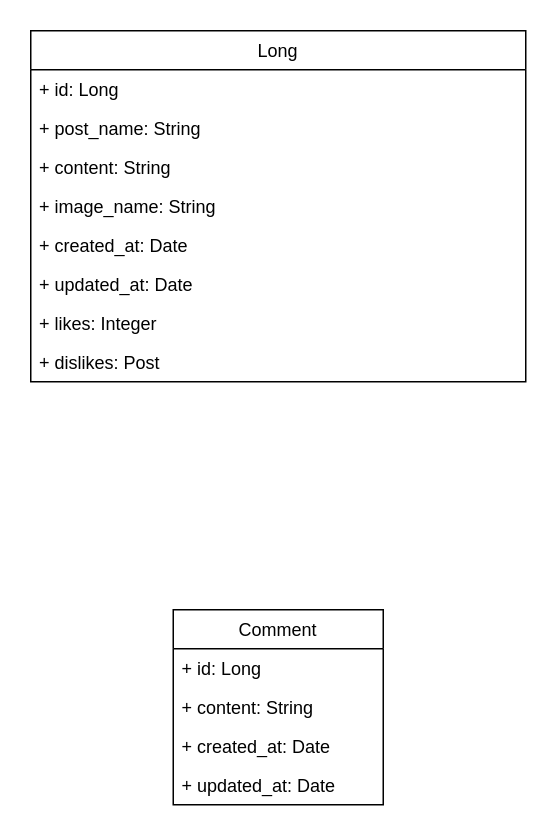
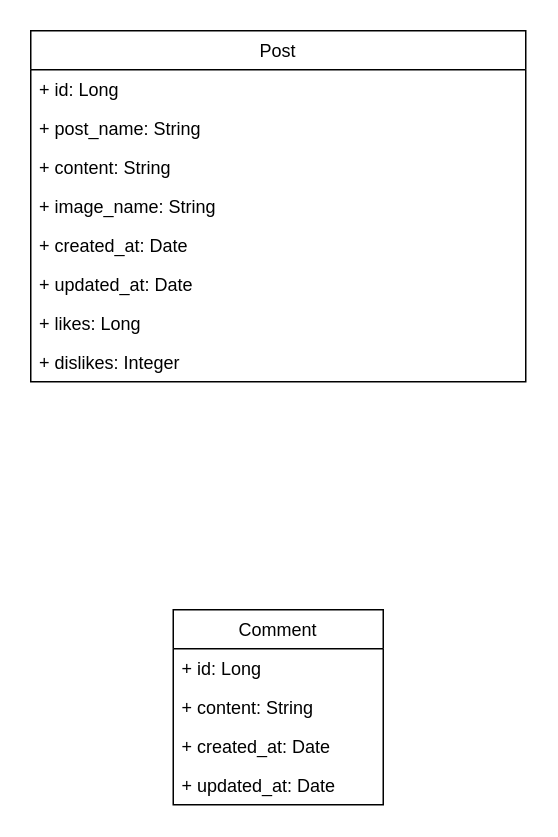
node "Long": label "Long" -> "Post"
node "+ likes: Integer": label "+ likes: Integer" -> "+ likes: Long"
node "+ dislikes: Post": label "+ dislikes: Post" -> "+ dislikes: Integer"
